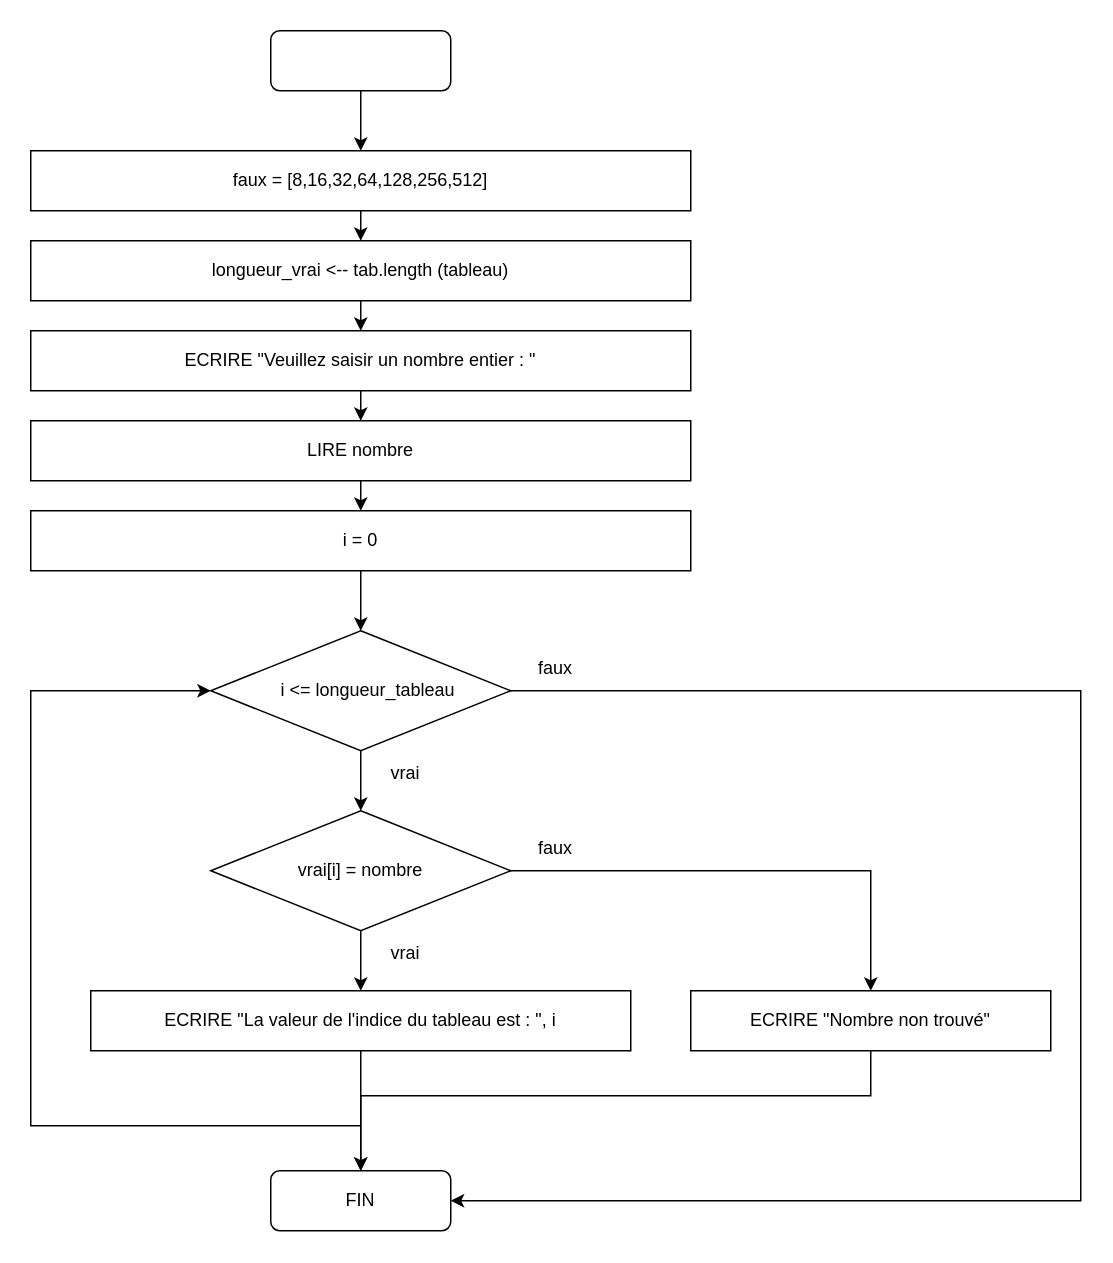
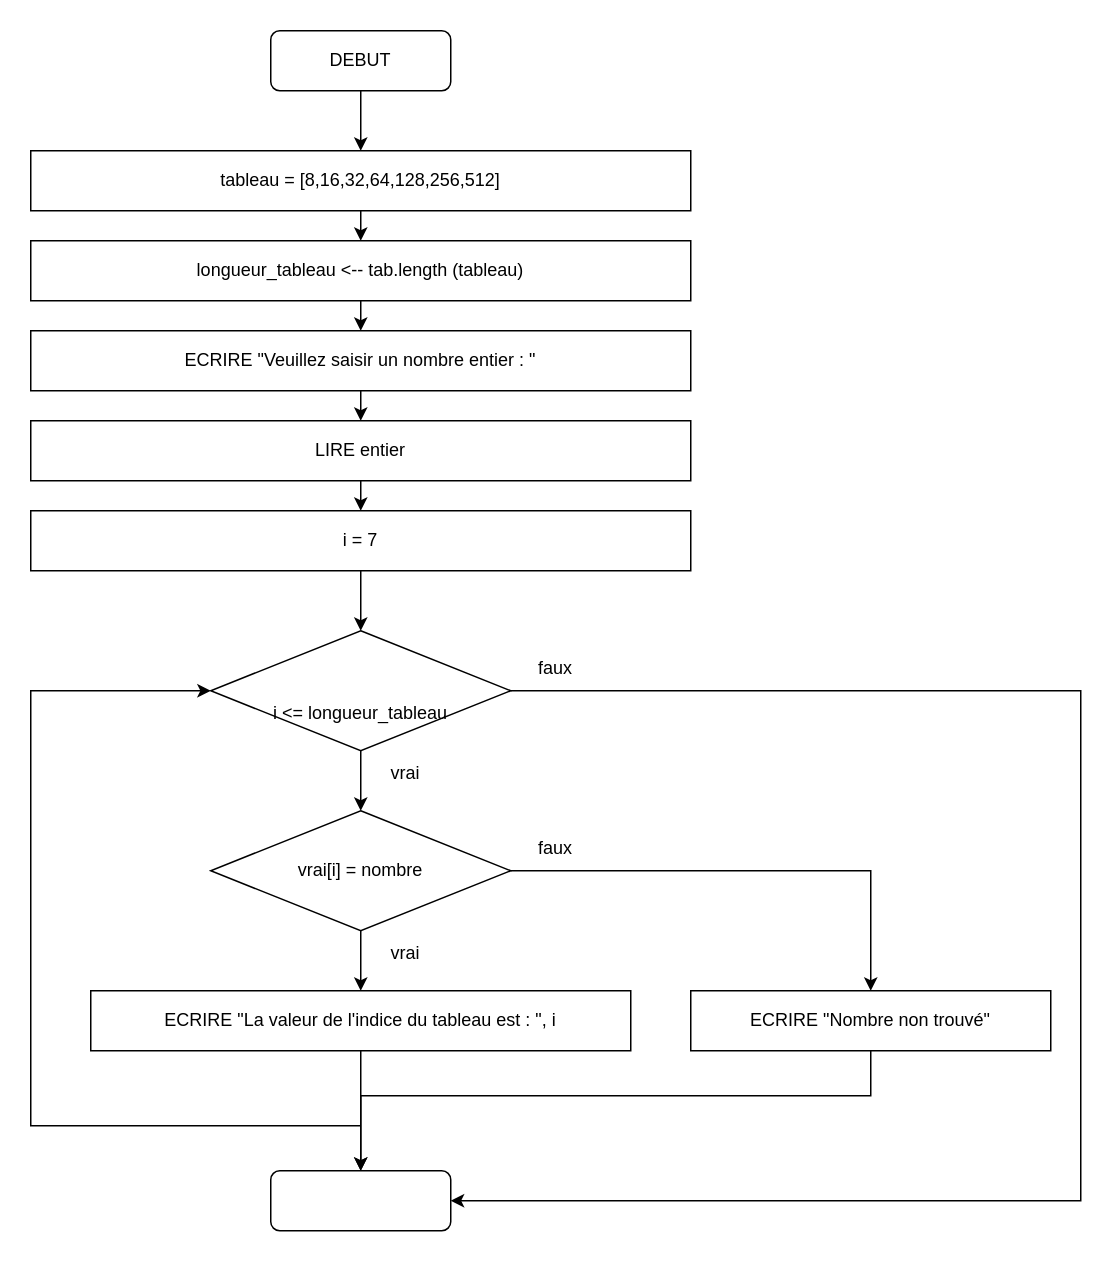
node "DEBUT": added
node "faux = [8,16,32,64,128,256,512]": label "faux = [8,16,32,64,128,256,512]" -> "tableau = [8,16,32,64,128,256,512]"
node "longueur_vrai <-- tab.length (tableau)": label "longueur_vrai <-- tab.length (tableau)" -> "longueur_tableau <-- tab.length (tableau)"
node "LIRE nombre": label "LIRE nombre" -> "LIRE entier"
node "i = 0": label "i = 0" -> "i = 7"
node "i <= longueur_tableau": moved (368, 691) -> (361, 713)
node "FIN": removed
